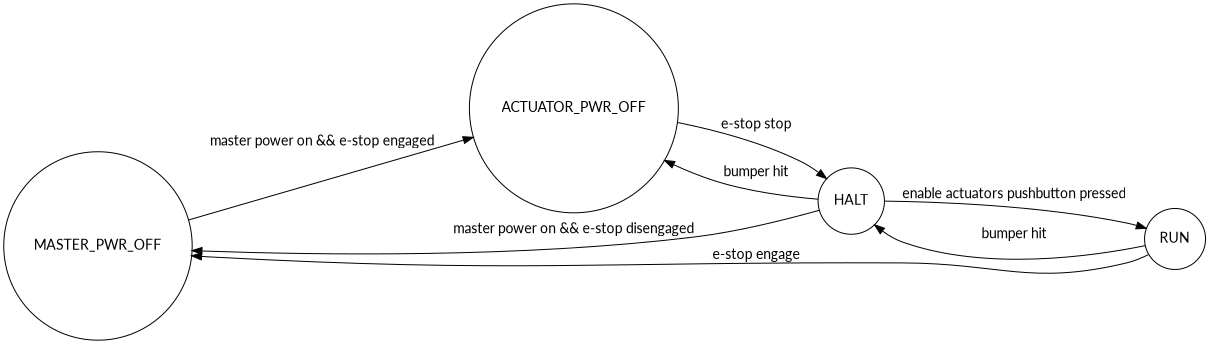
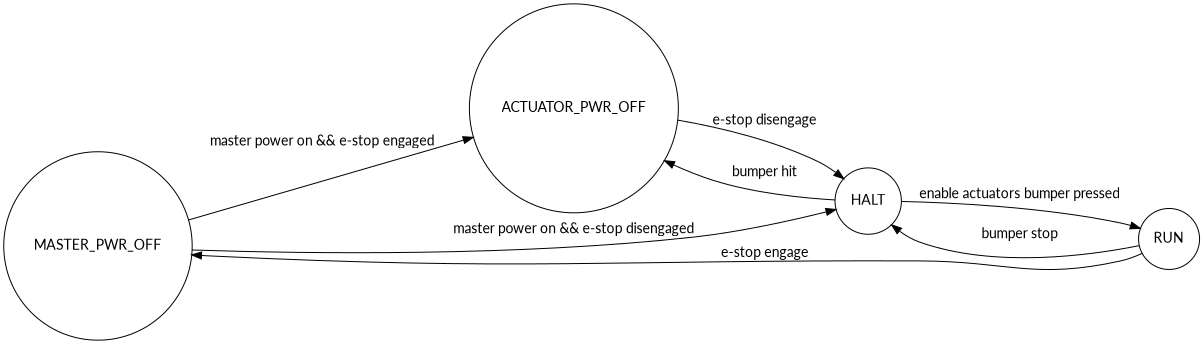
edge "ACTUATOR_PWR_OFF" -> "HALT": label "e-stop stop" -> "e-stop disengage"
edge "HALT" -> "RUN": label "enable actuators pushbutton pressed" -> "enable actuators bumper pressed"
edge "RUN" -> "HALT": label "bumper hit" -> "bumper stop"
edge "HALT" -> "MASTER_PWR_OFF": reversed
